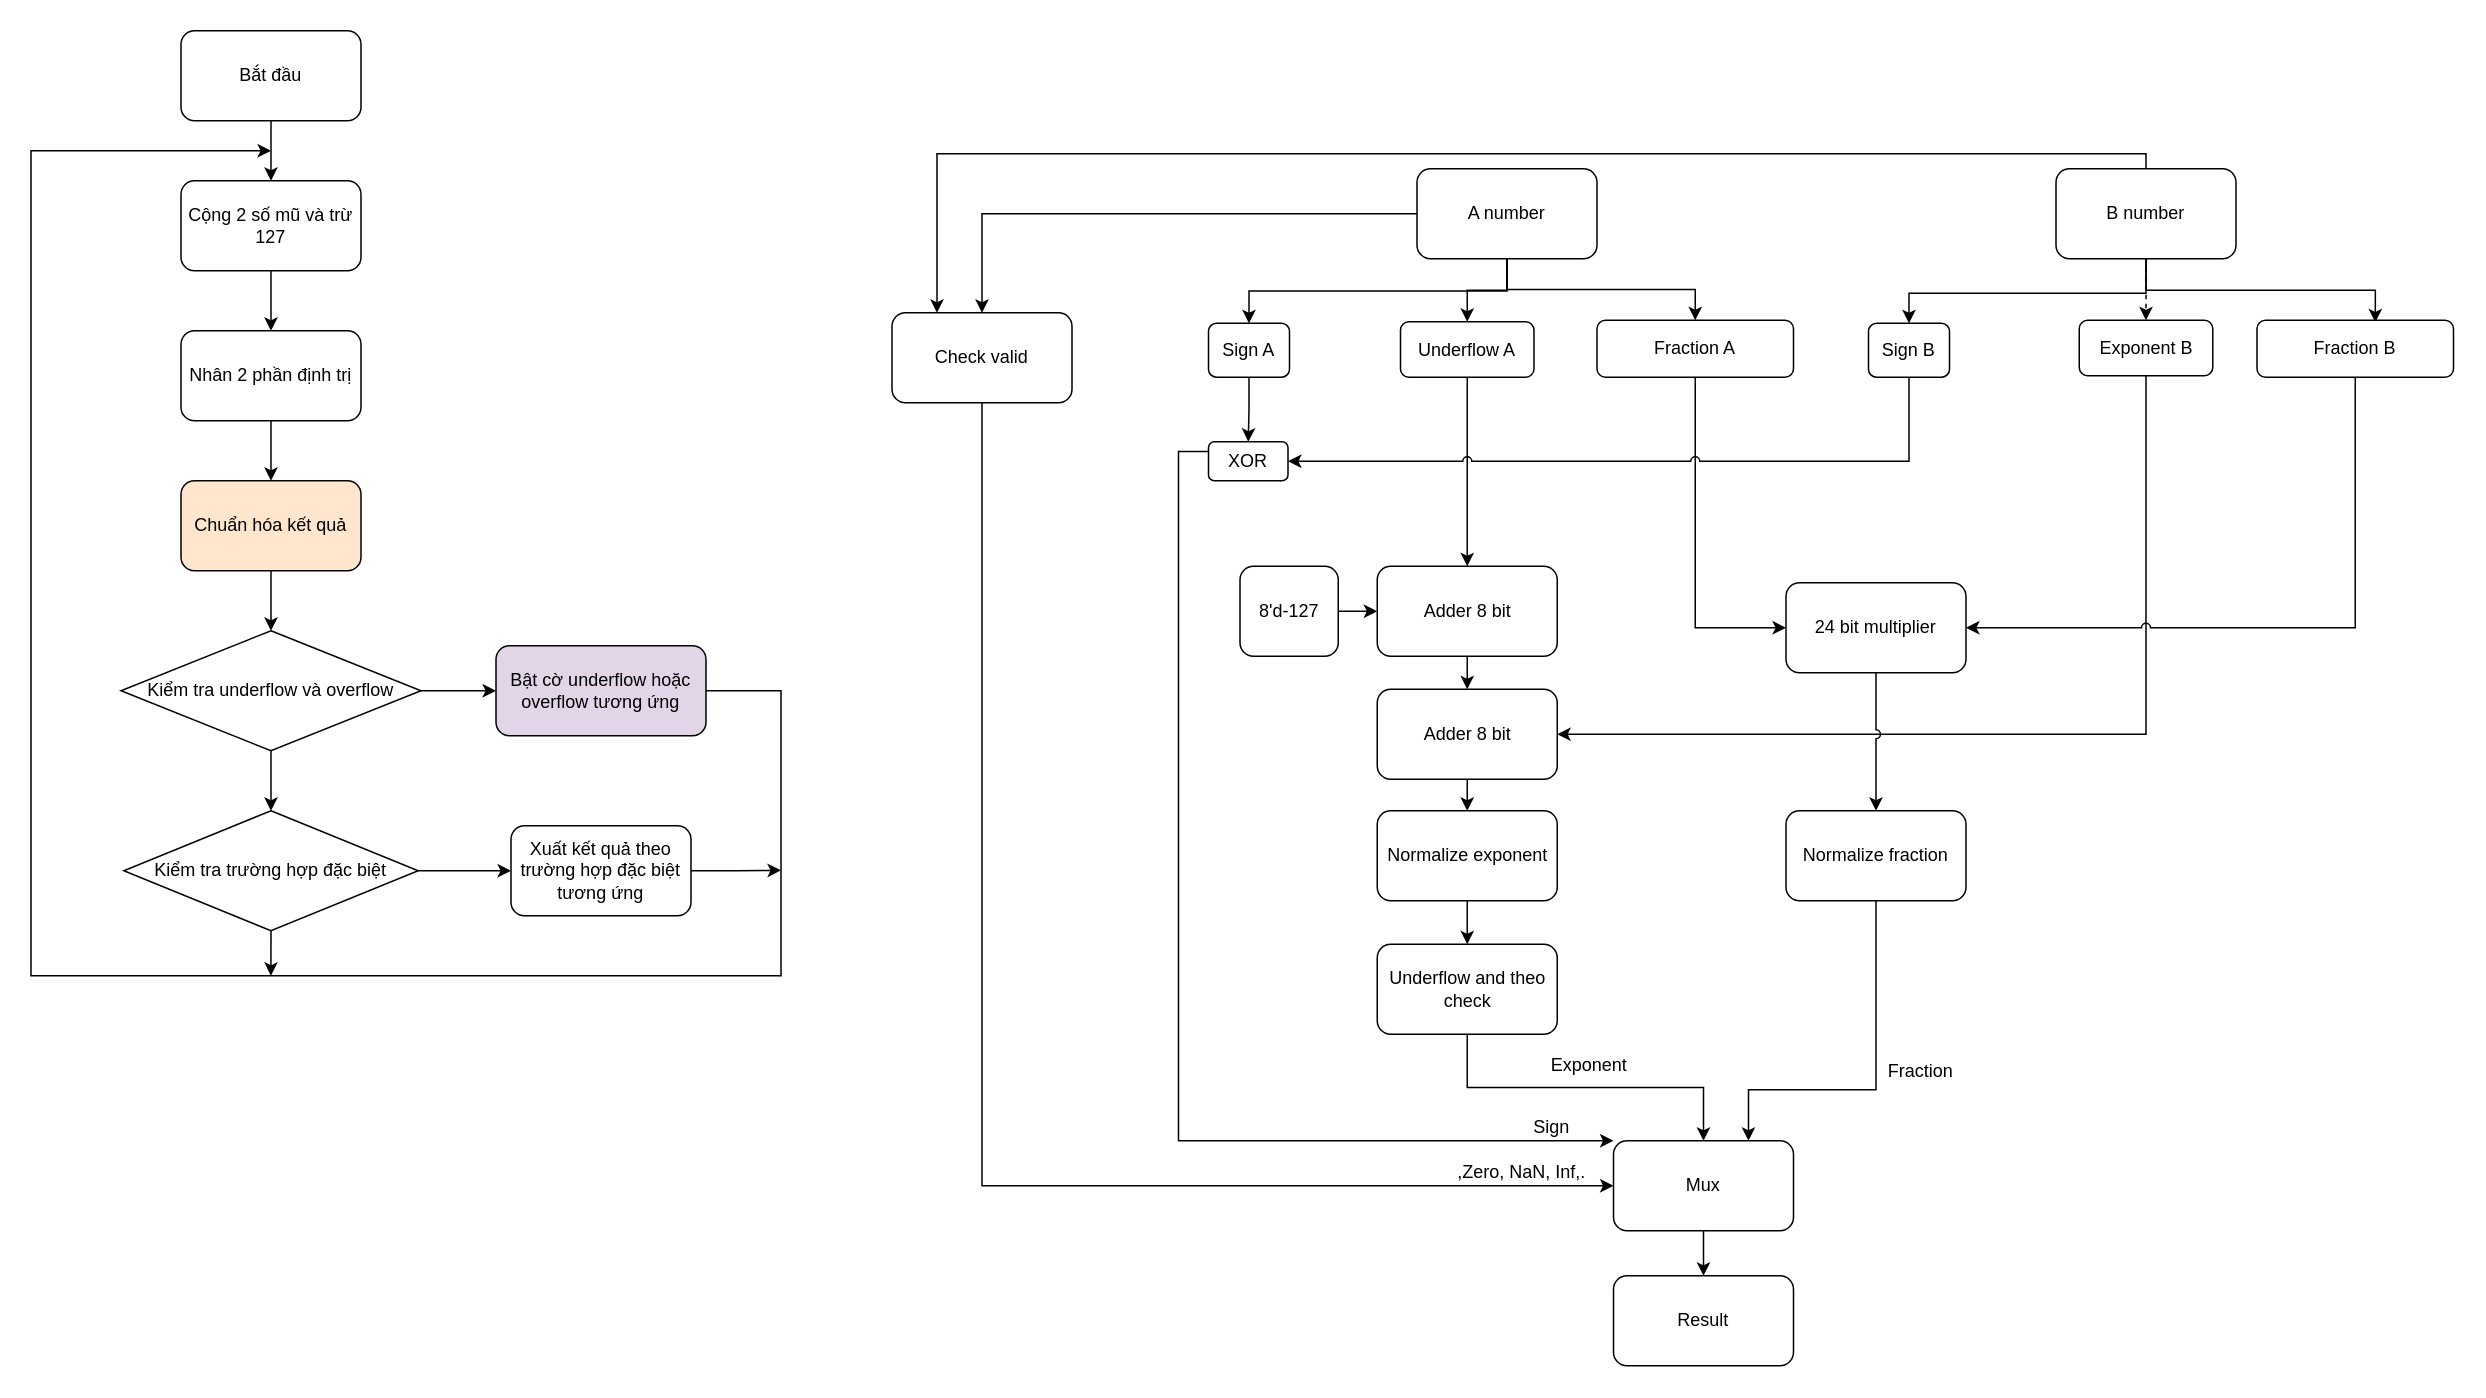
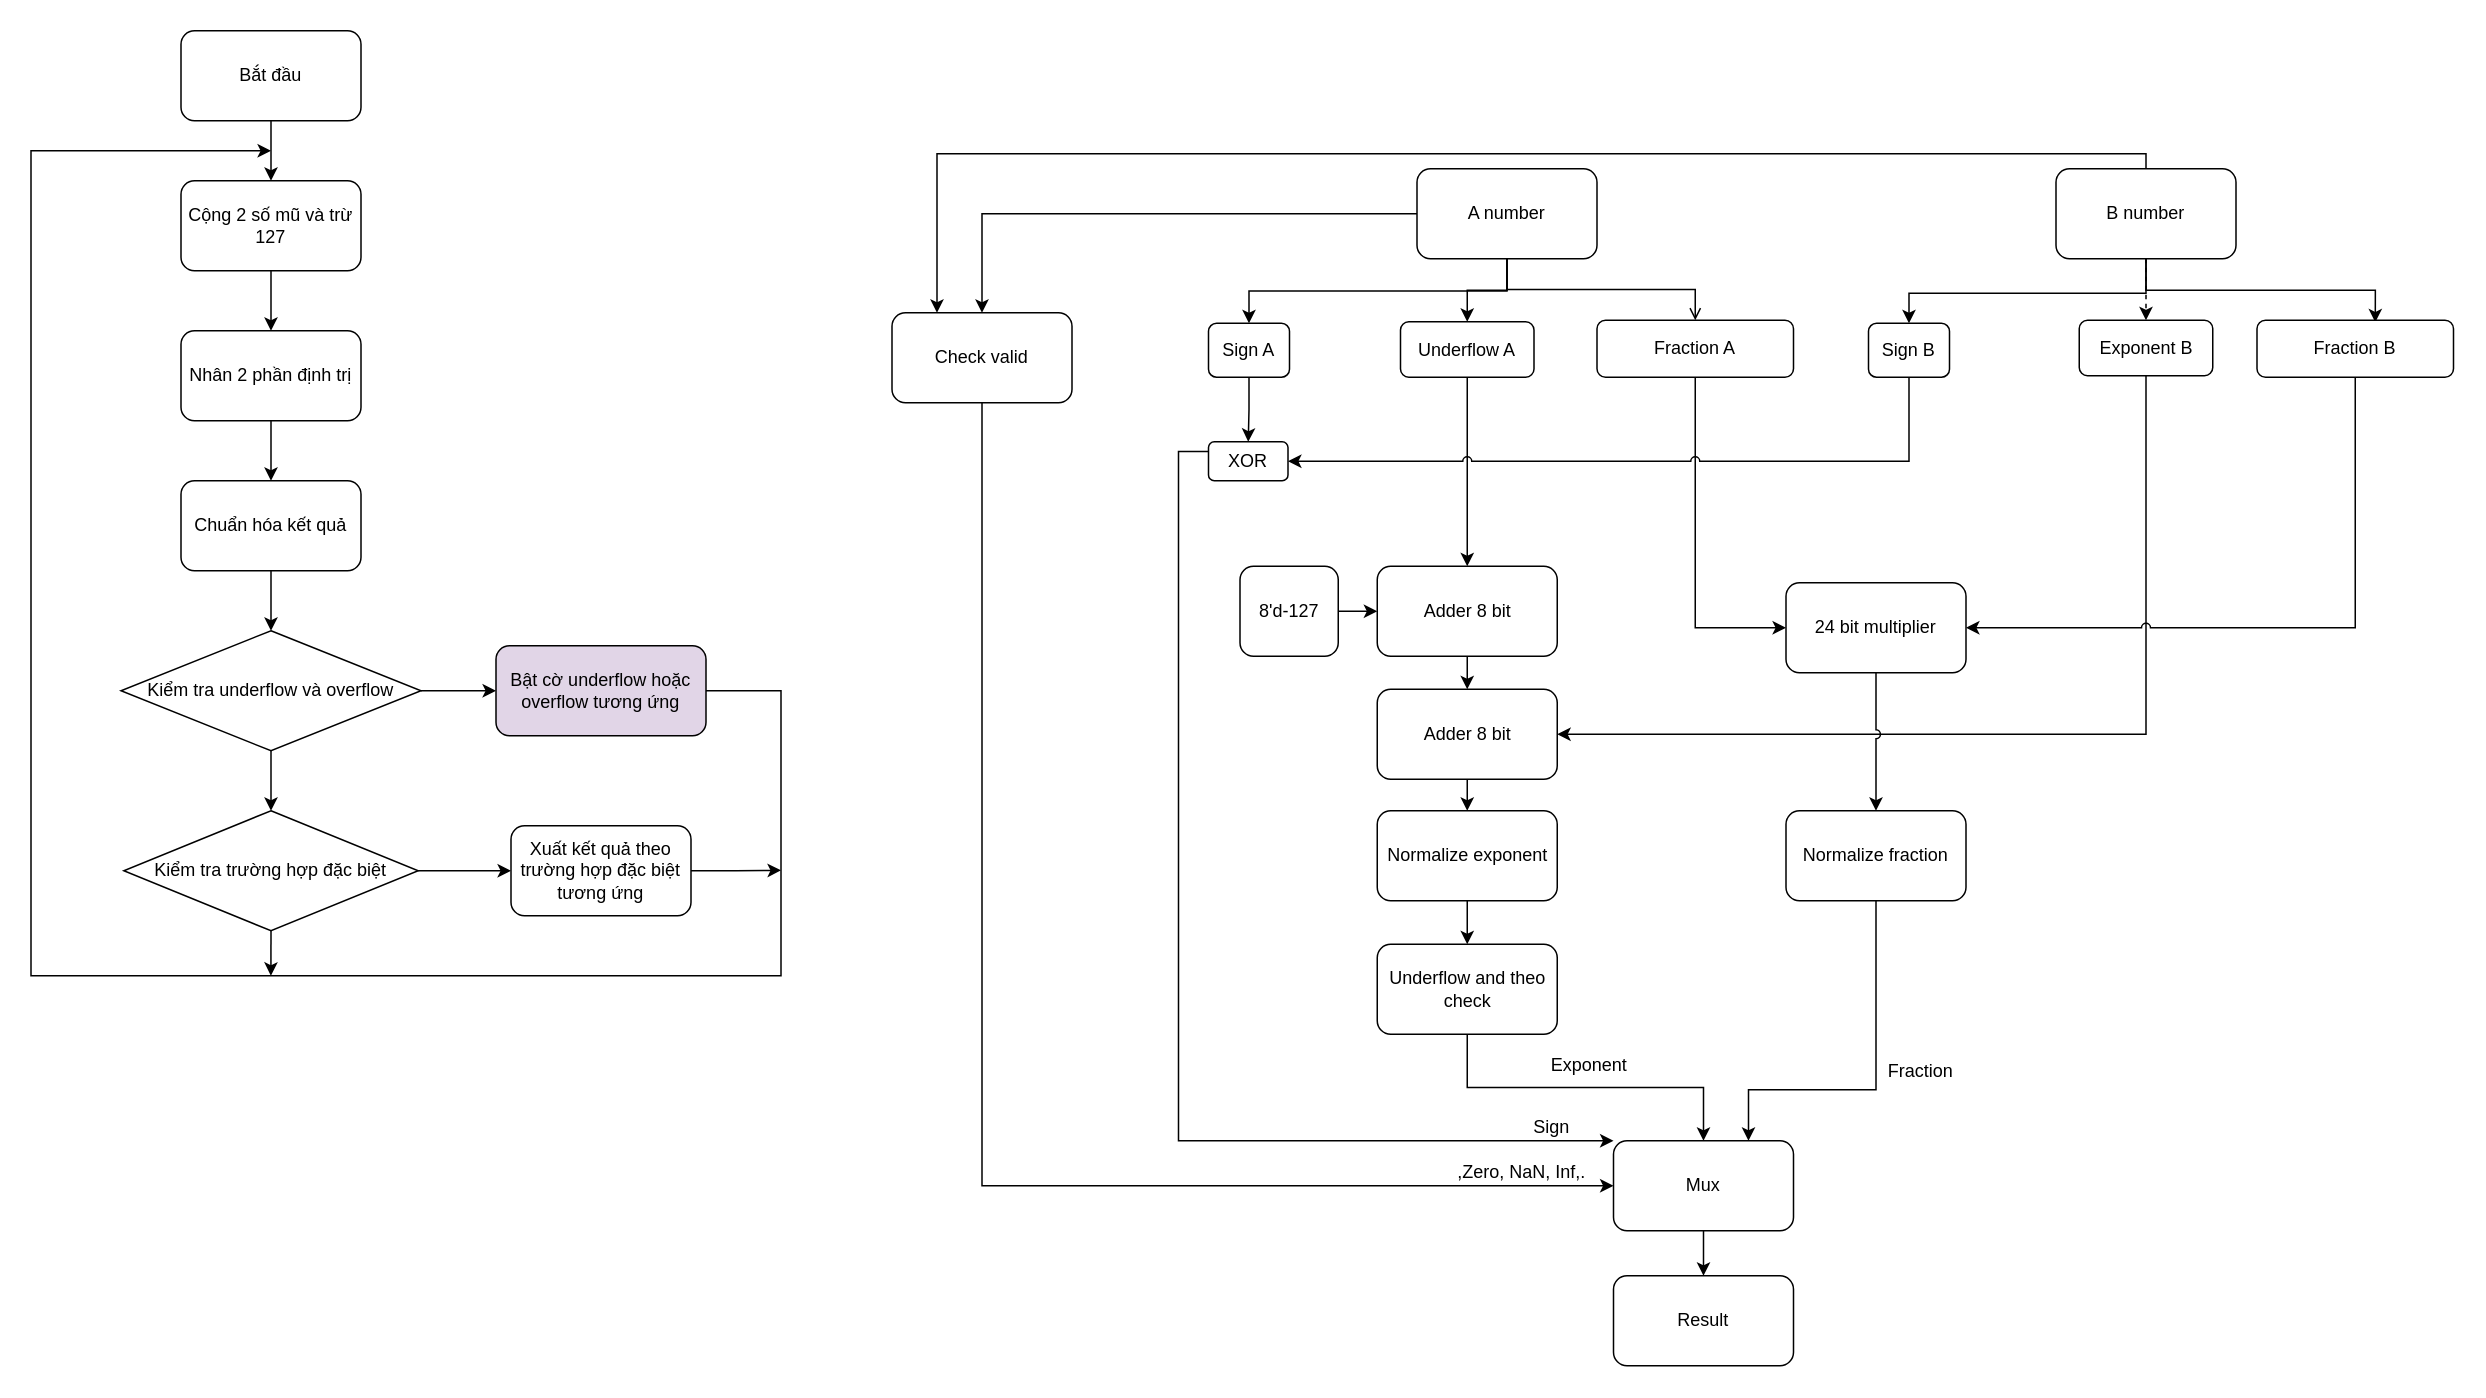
edge "A number" -> "Fraction A": arrowhead classic -> open
node "Chuẩn hóa kết quả": fillcolor #ffe6cc -> #ffffff
